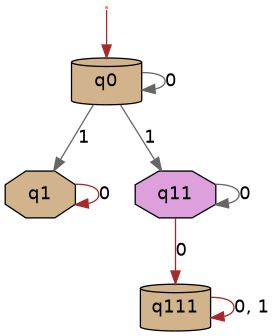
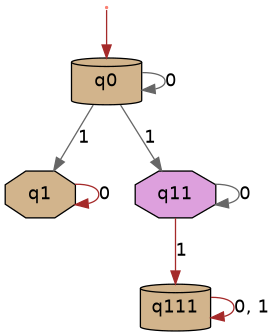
edge "q11" -> "q111": label "0" -> "1"
